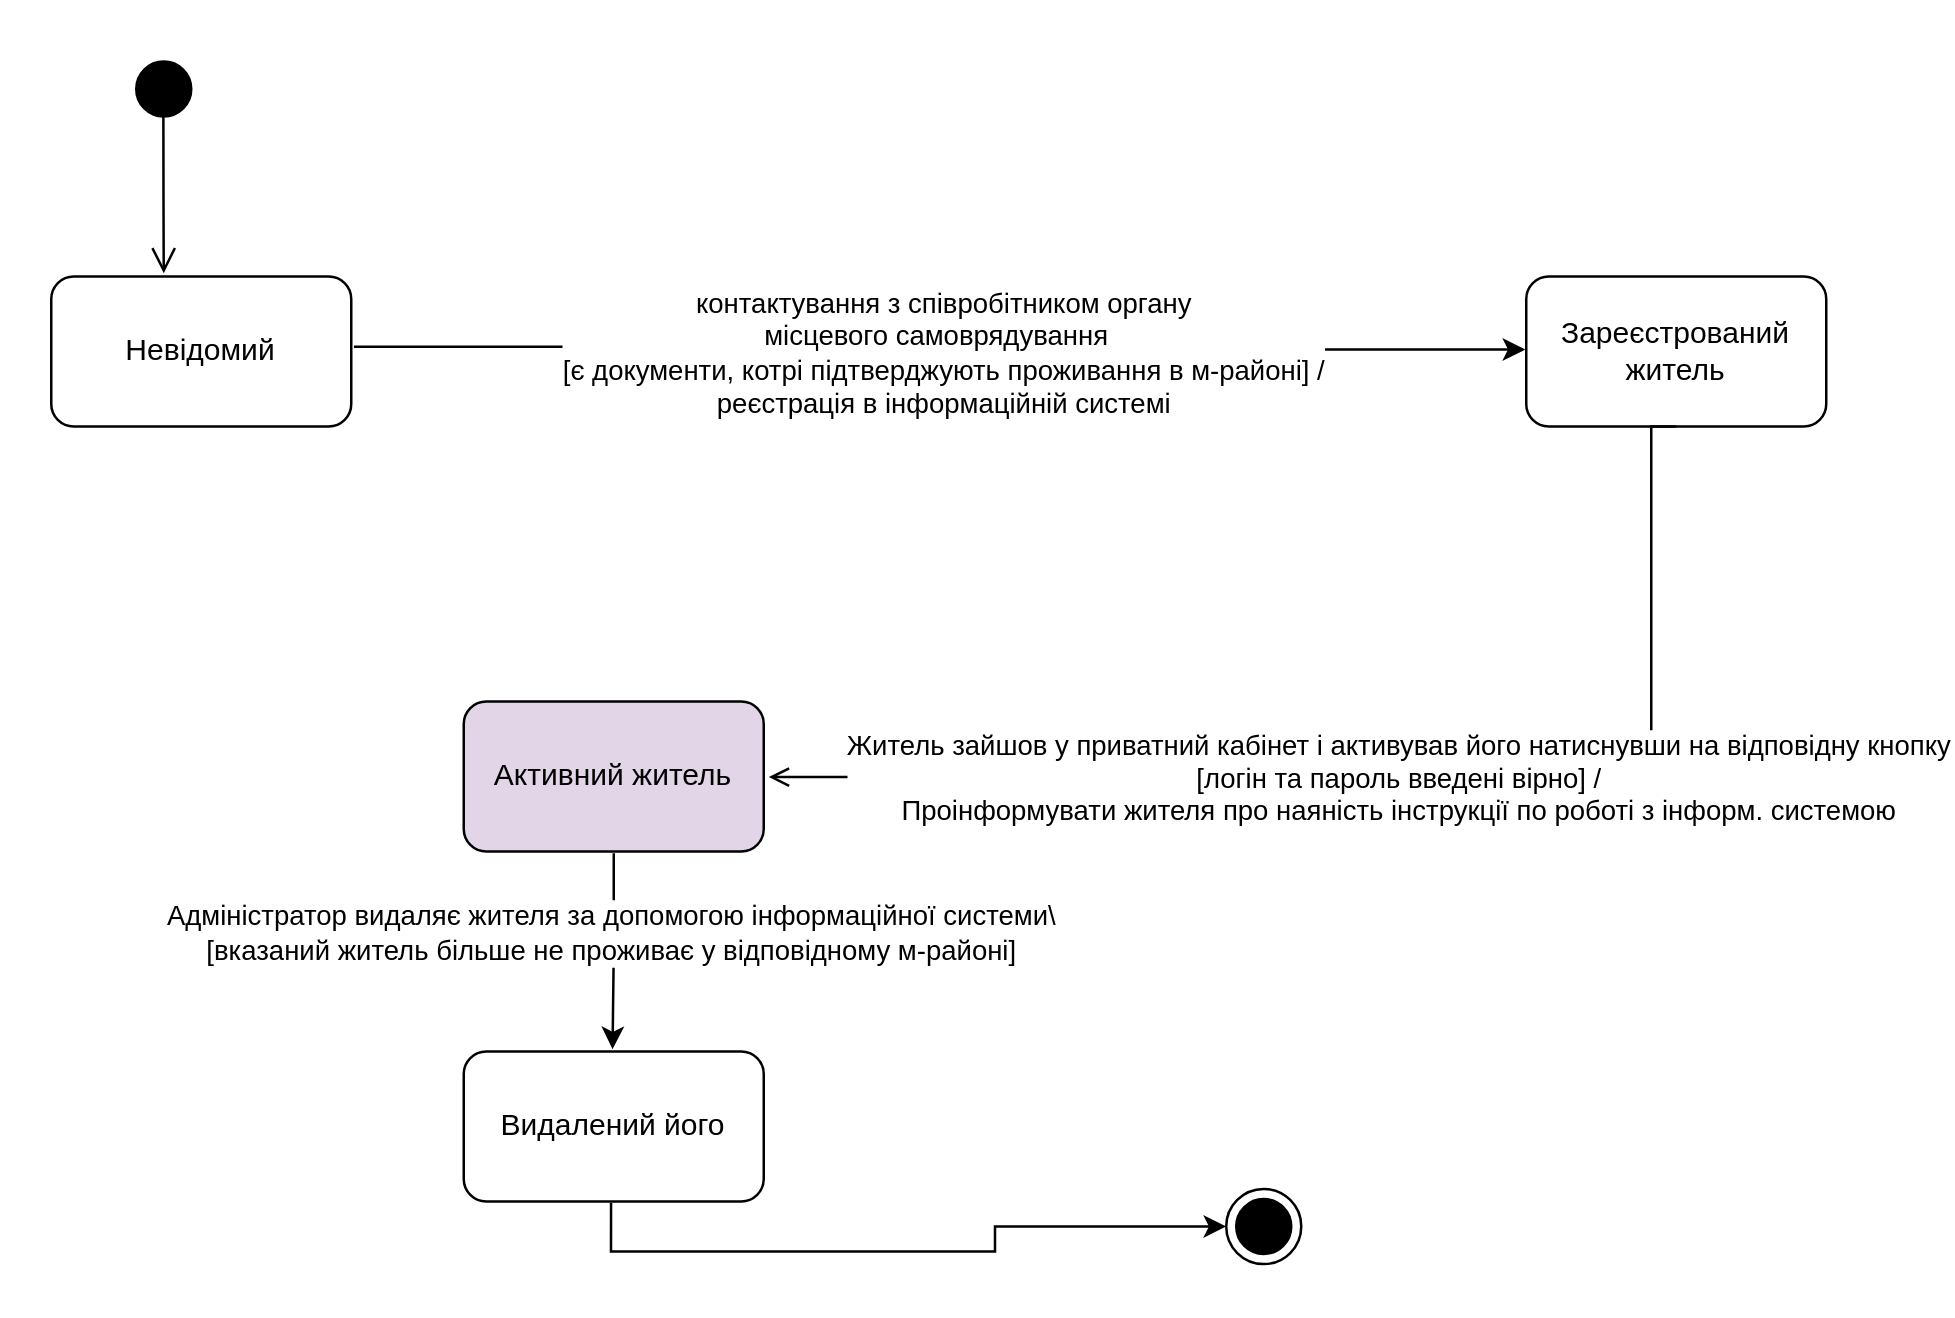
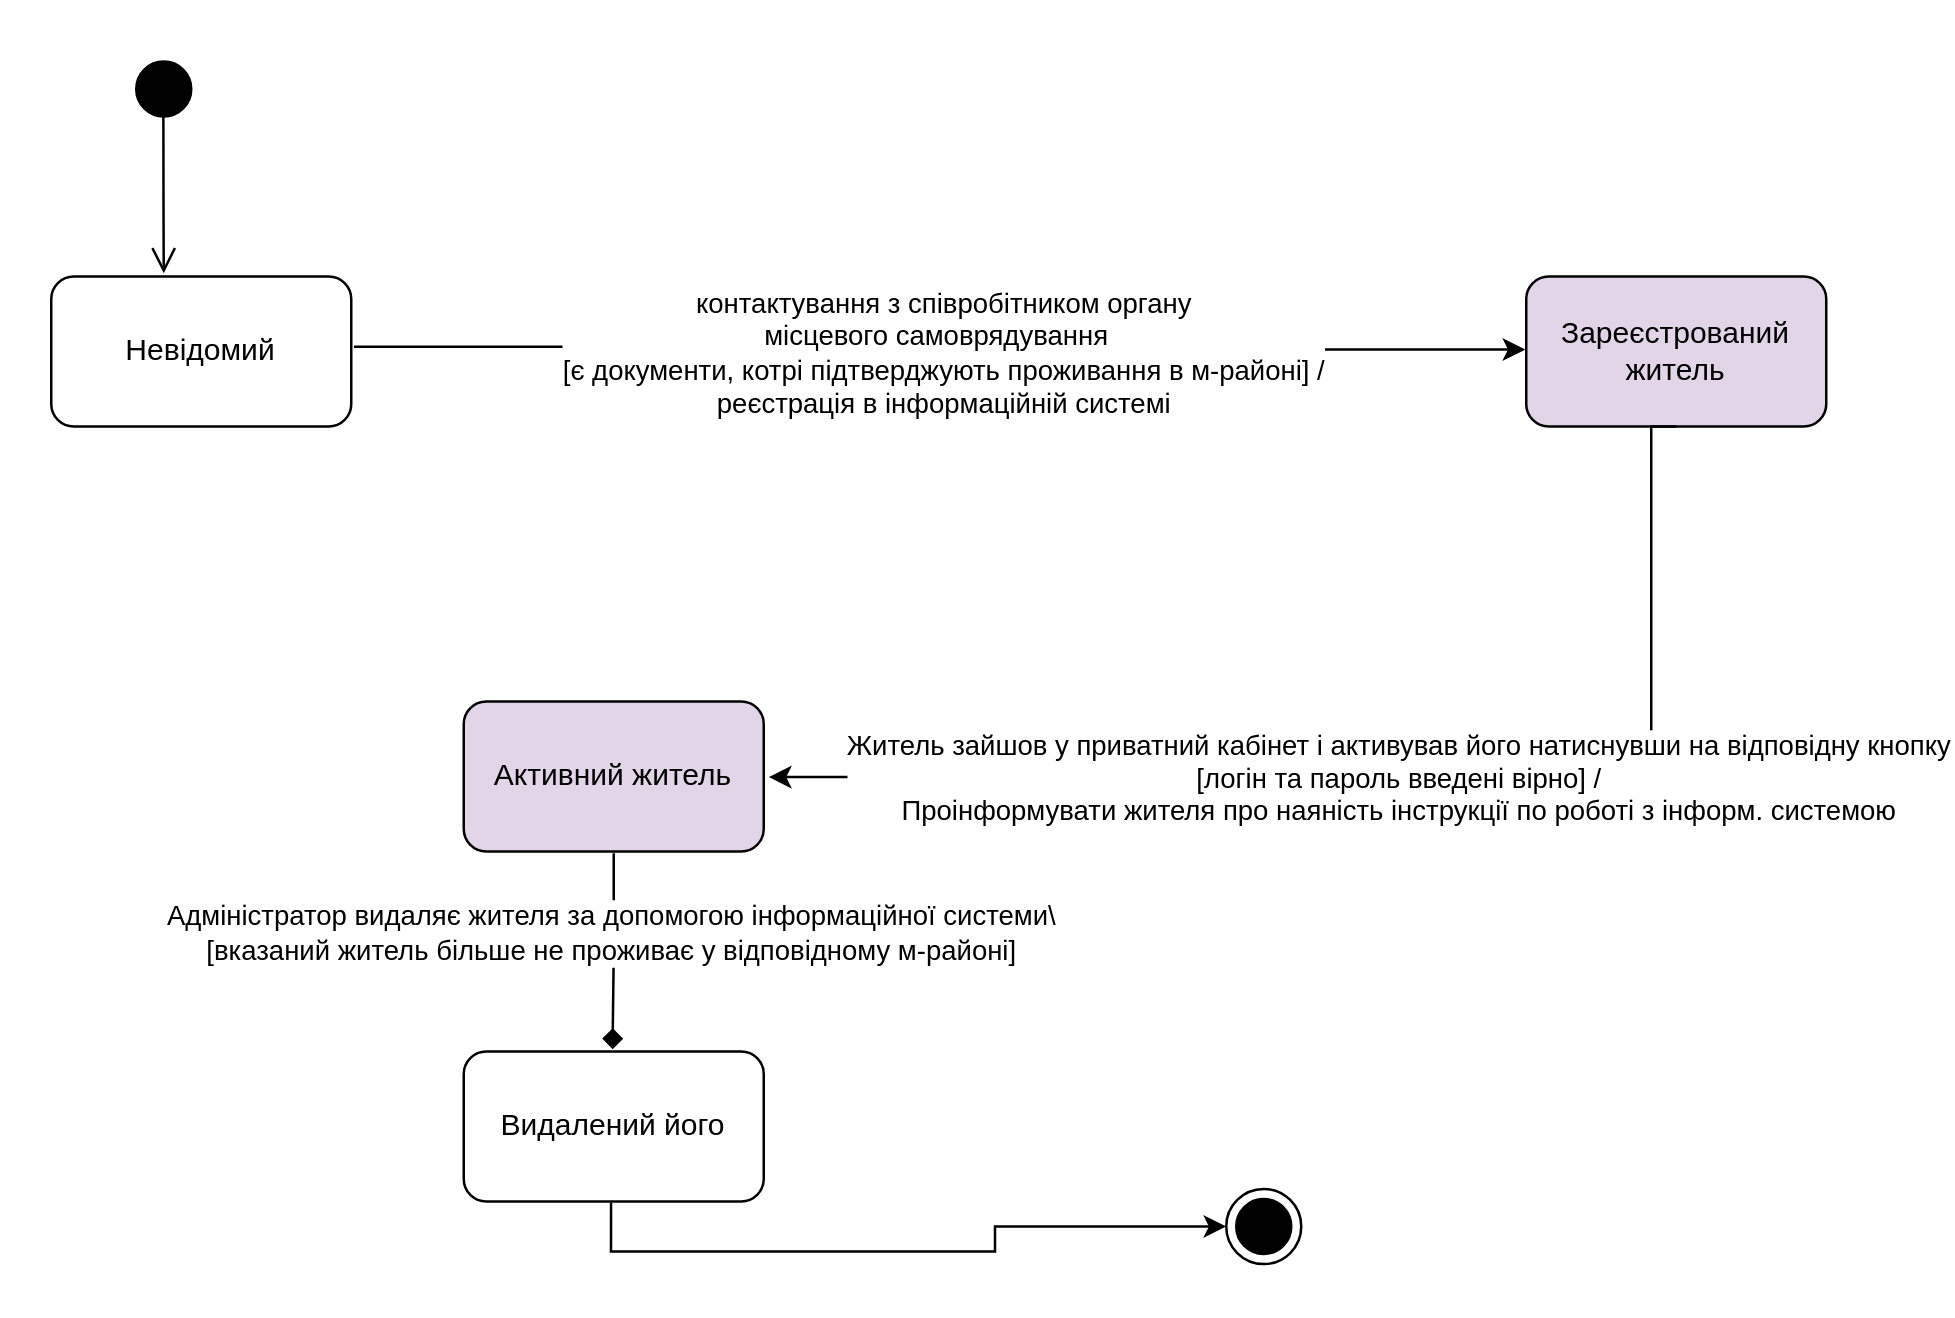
node "Зареєстрований житель": fillcolor #ffffff -> #e1d5e7
edge "Зареєстрований житель" -> "Активний житель": arrowhead open -> classic
edge "Активний житель" -> "Видалений його": arrowhead classic -> diamond
